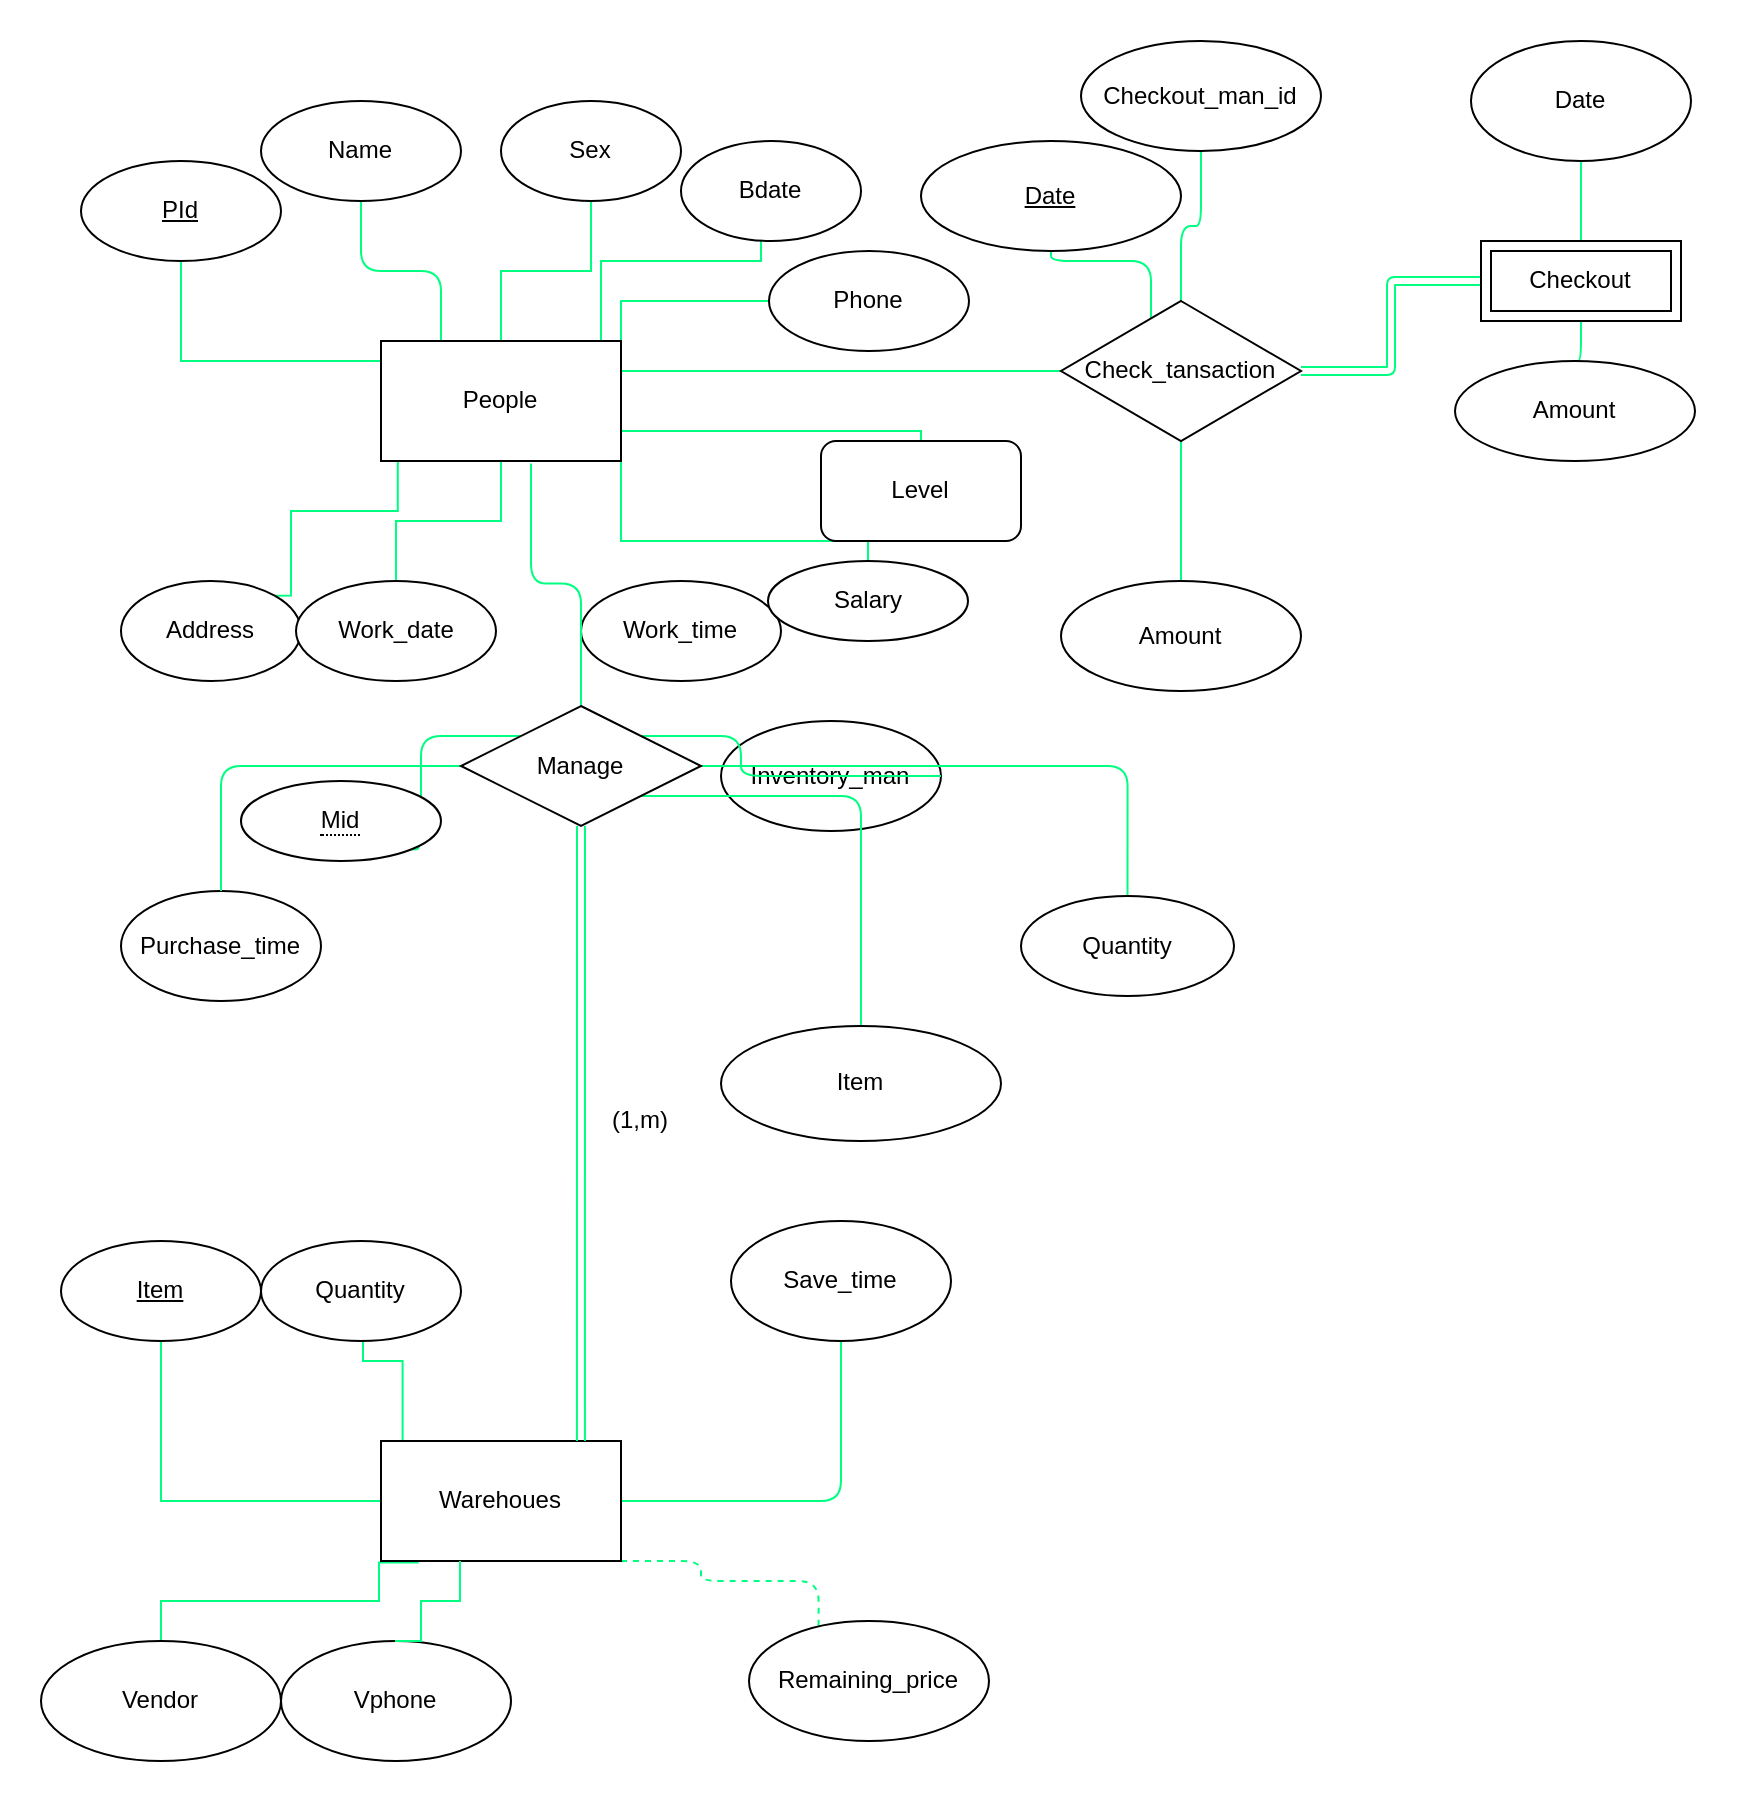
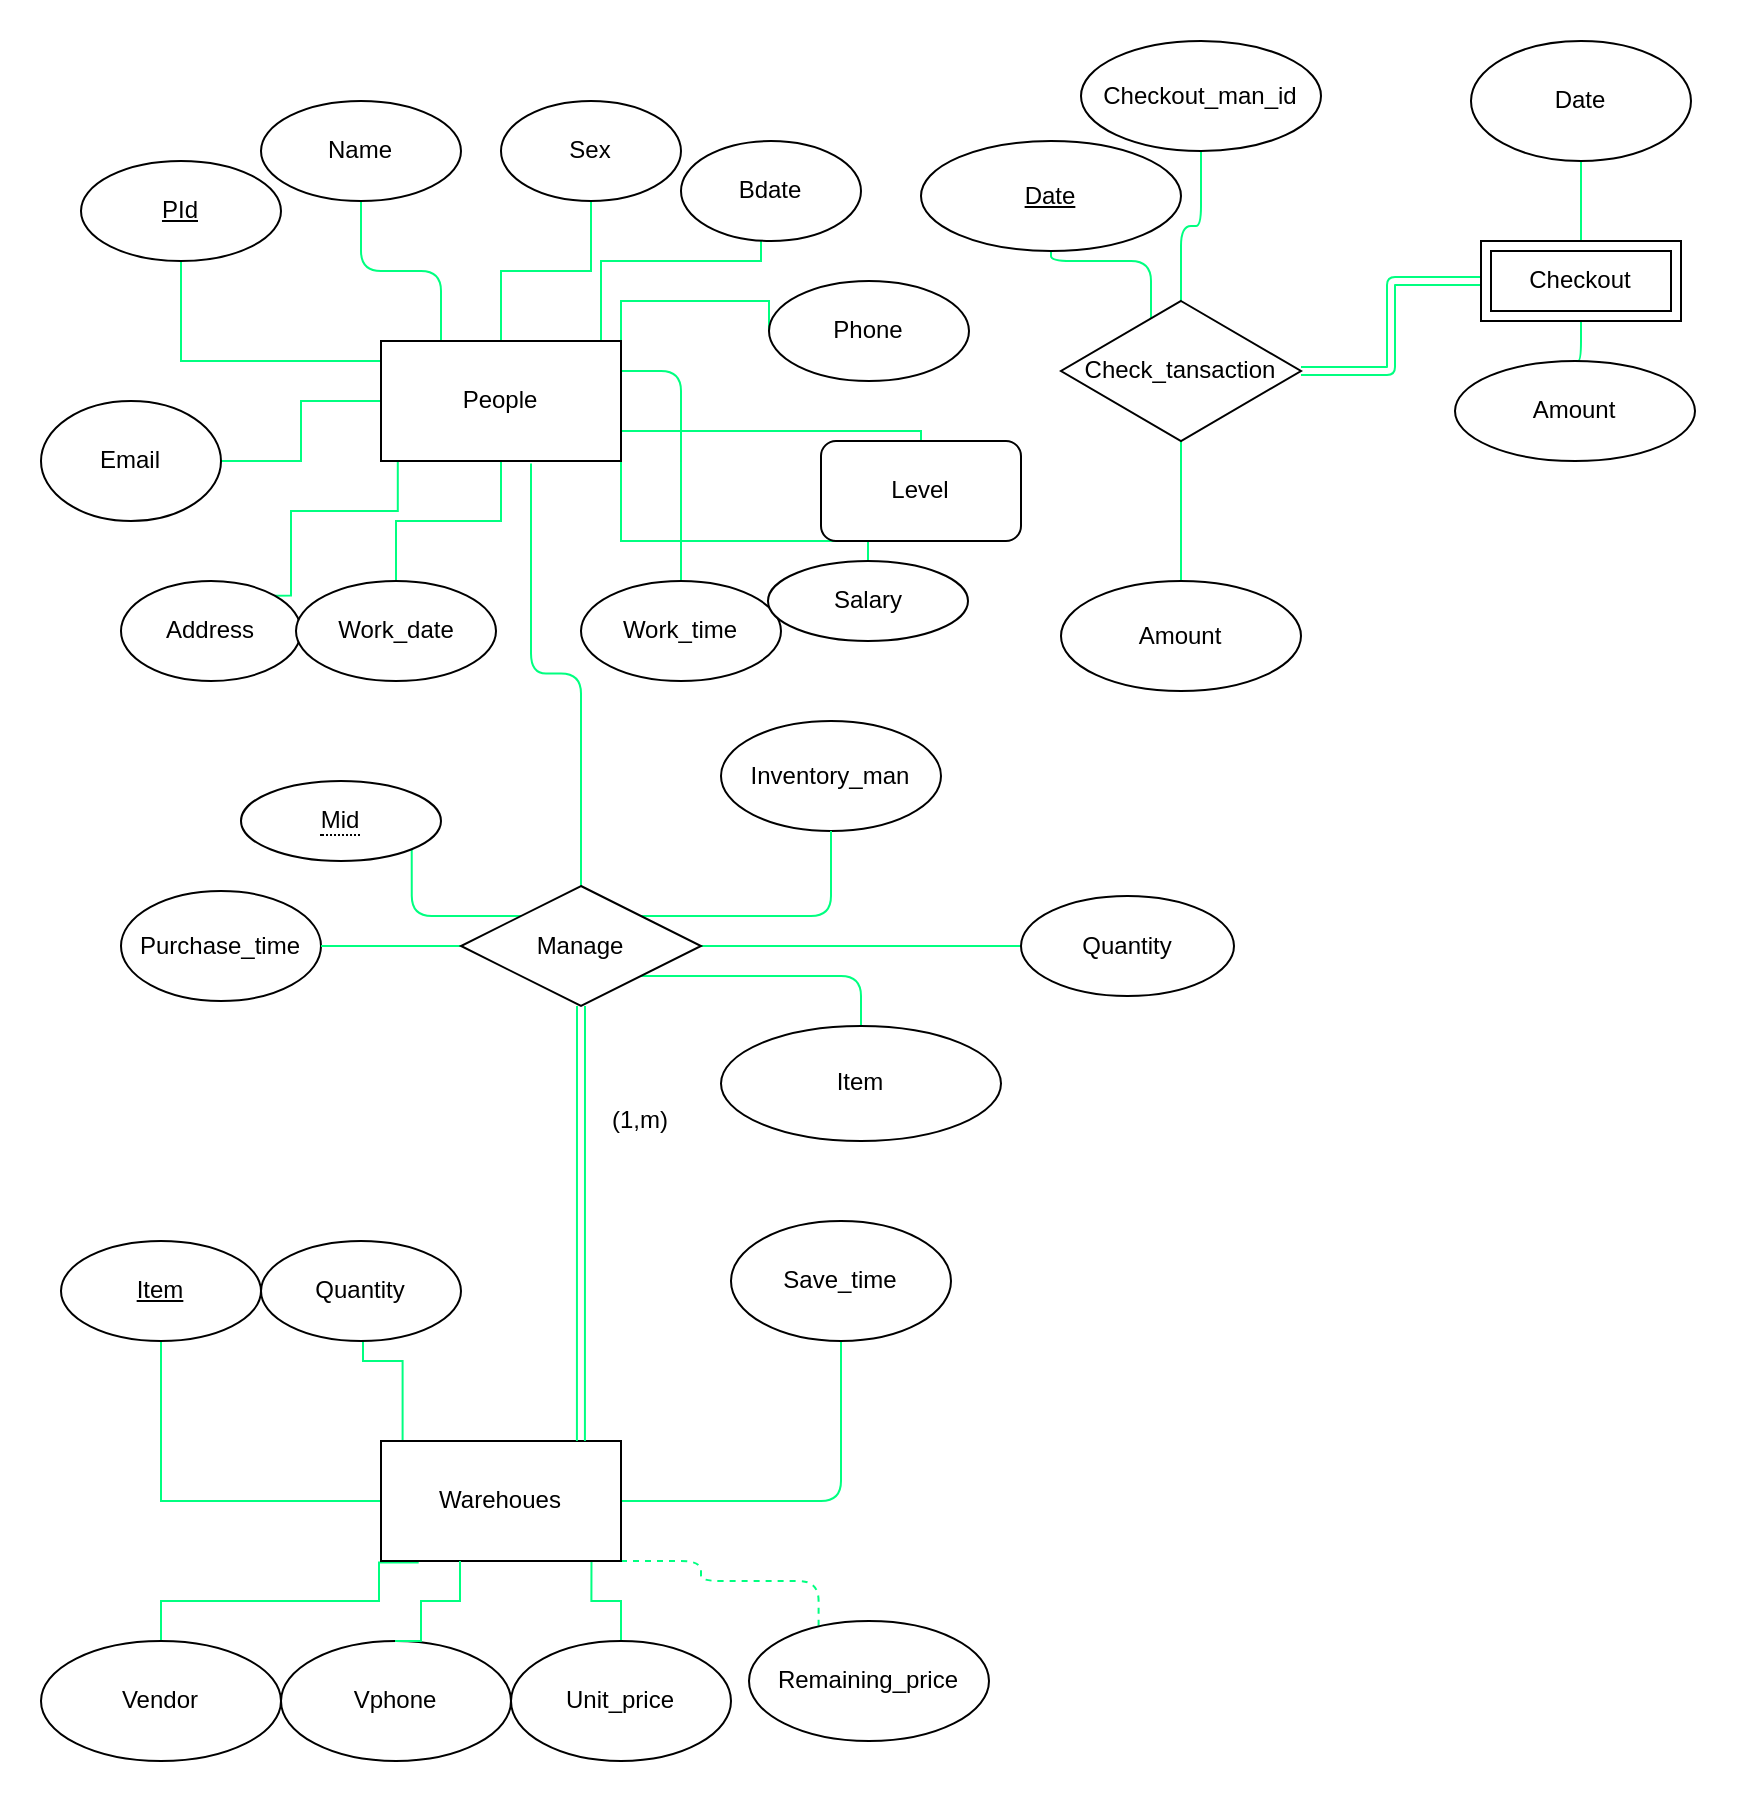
node "Phone": moved (869, 301) -> (869, 331)
edge "Check_tansaction" -- "People": now "Work_time" -- "People"
edge "People" -- "Email": added
node "Email": added
node "Manage": moved (581, 766) -> (581, 946)
edge "Warehoues" -- "Unit_price": added
node "Unit_price": added
